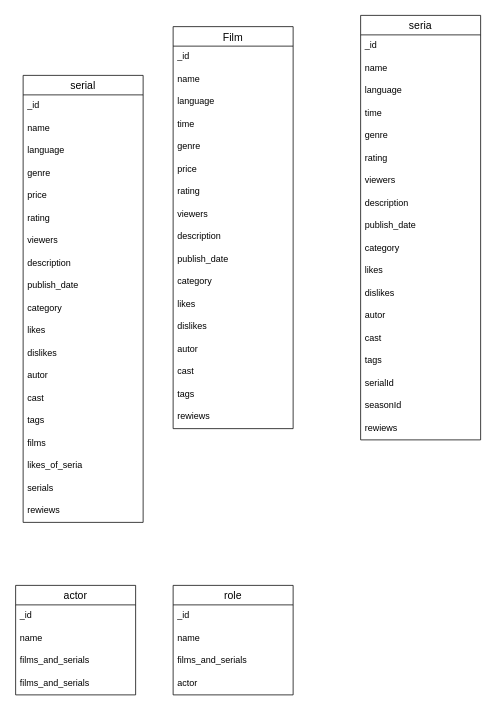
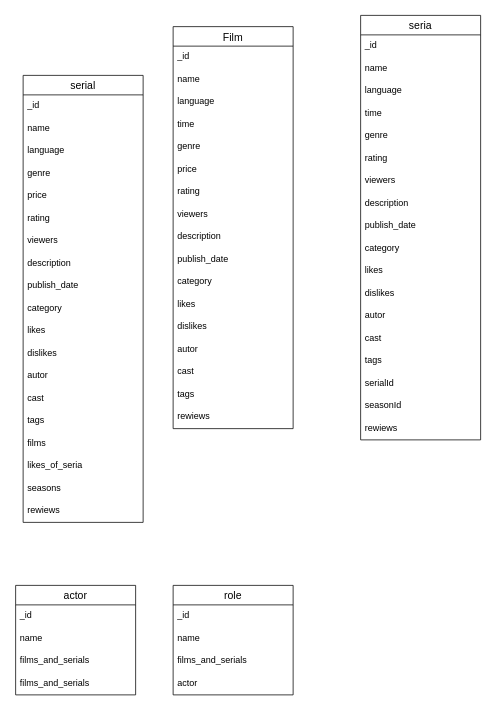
node "serials": label "serials" -> "seasons"
